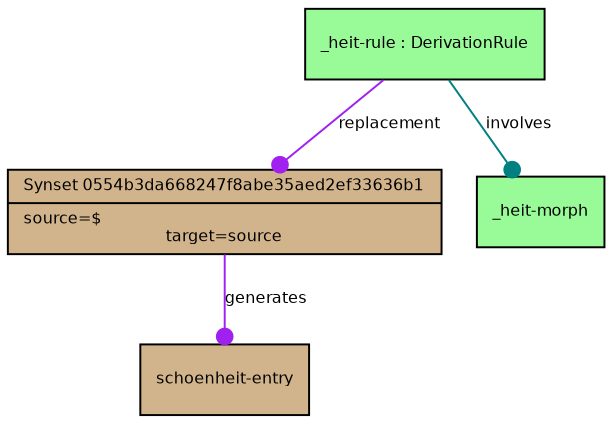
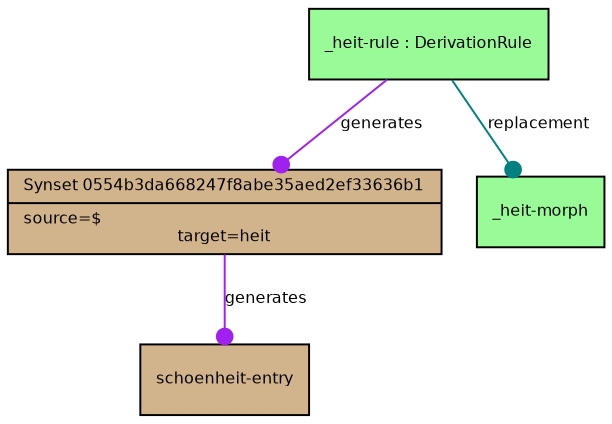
edge "_heit-rule : DerivationRule" -> "Synset 0554b3da668247f8abe35aed2ef33636b1": label "replacement" -> "generates"
edge "_heit-rule : DerivationRule" -> "_heit-morph": label "involves" -> "replacement"
node "Synset 0554b3da668247f8abe35aed2ef33636b1": text "target=source" -> "target=heit"
